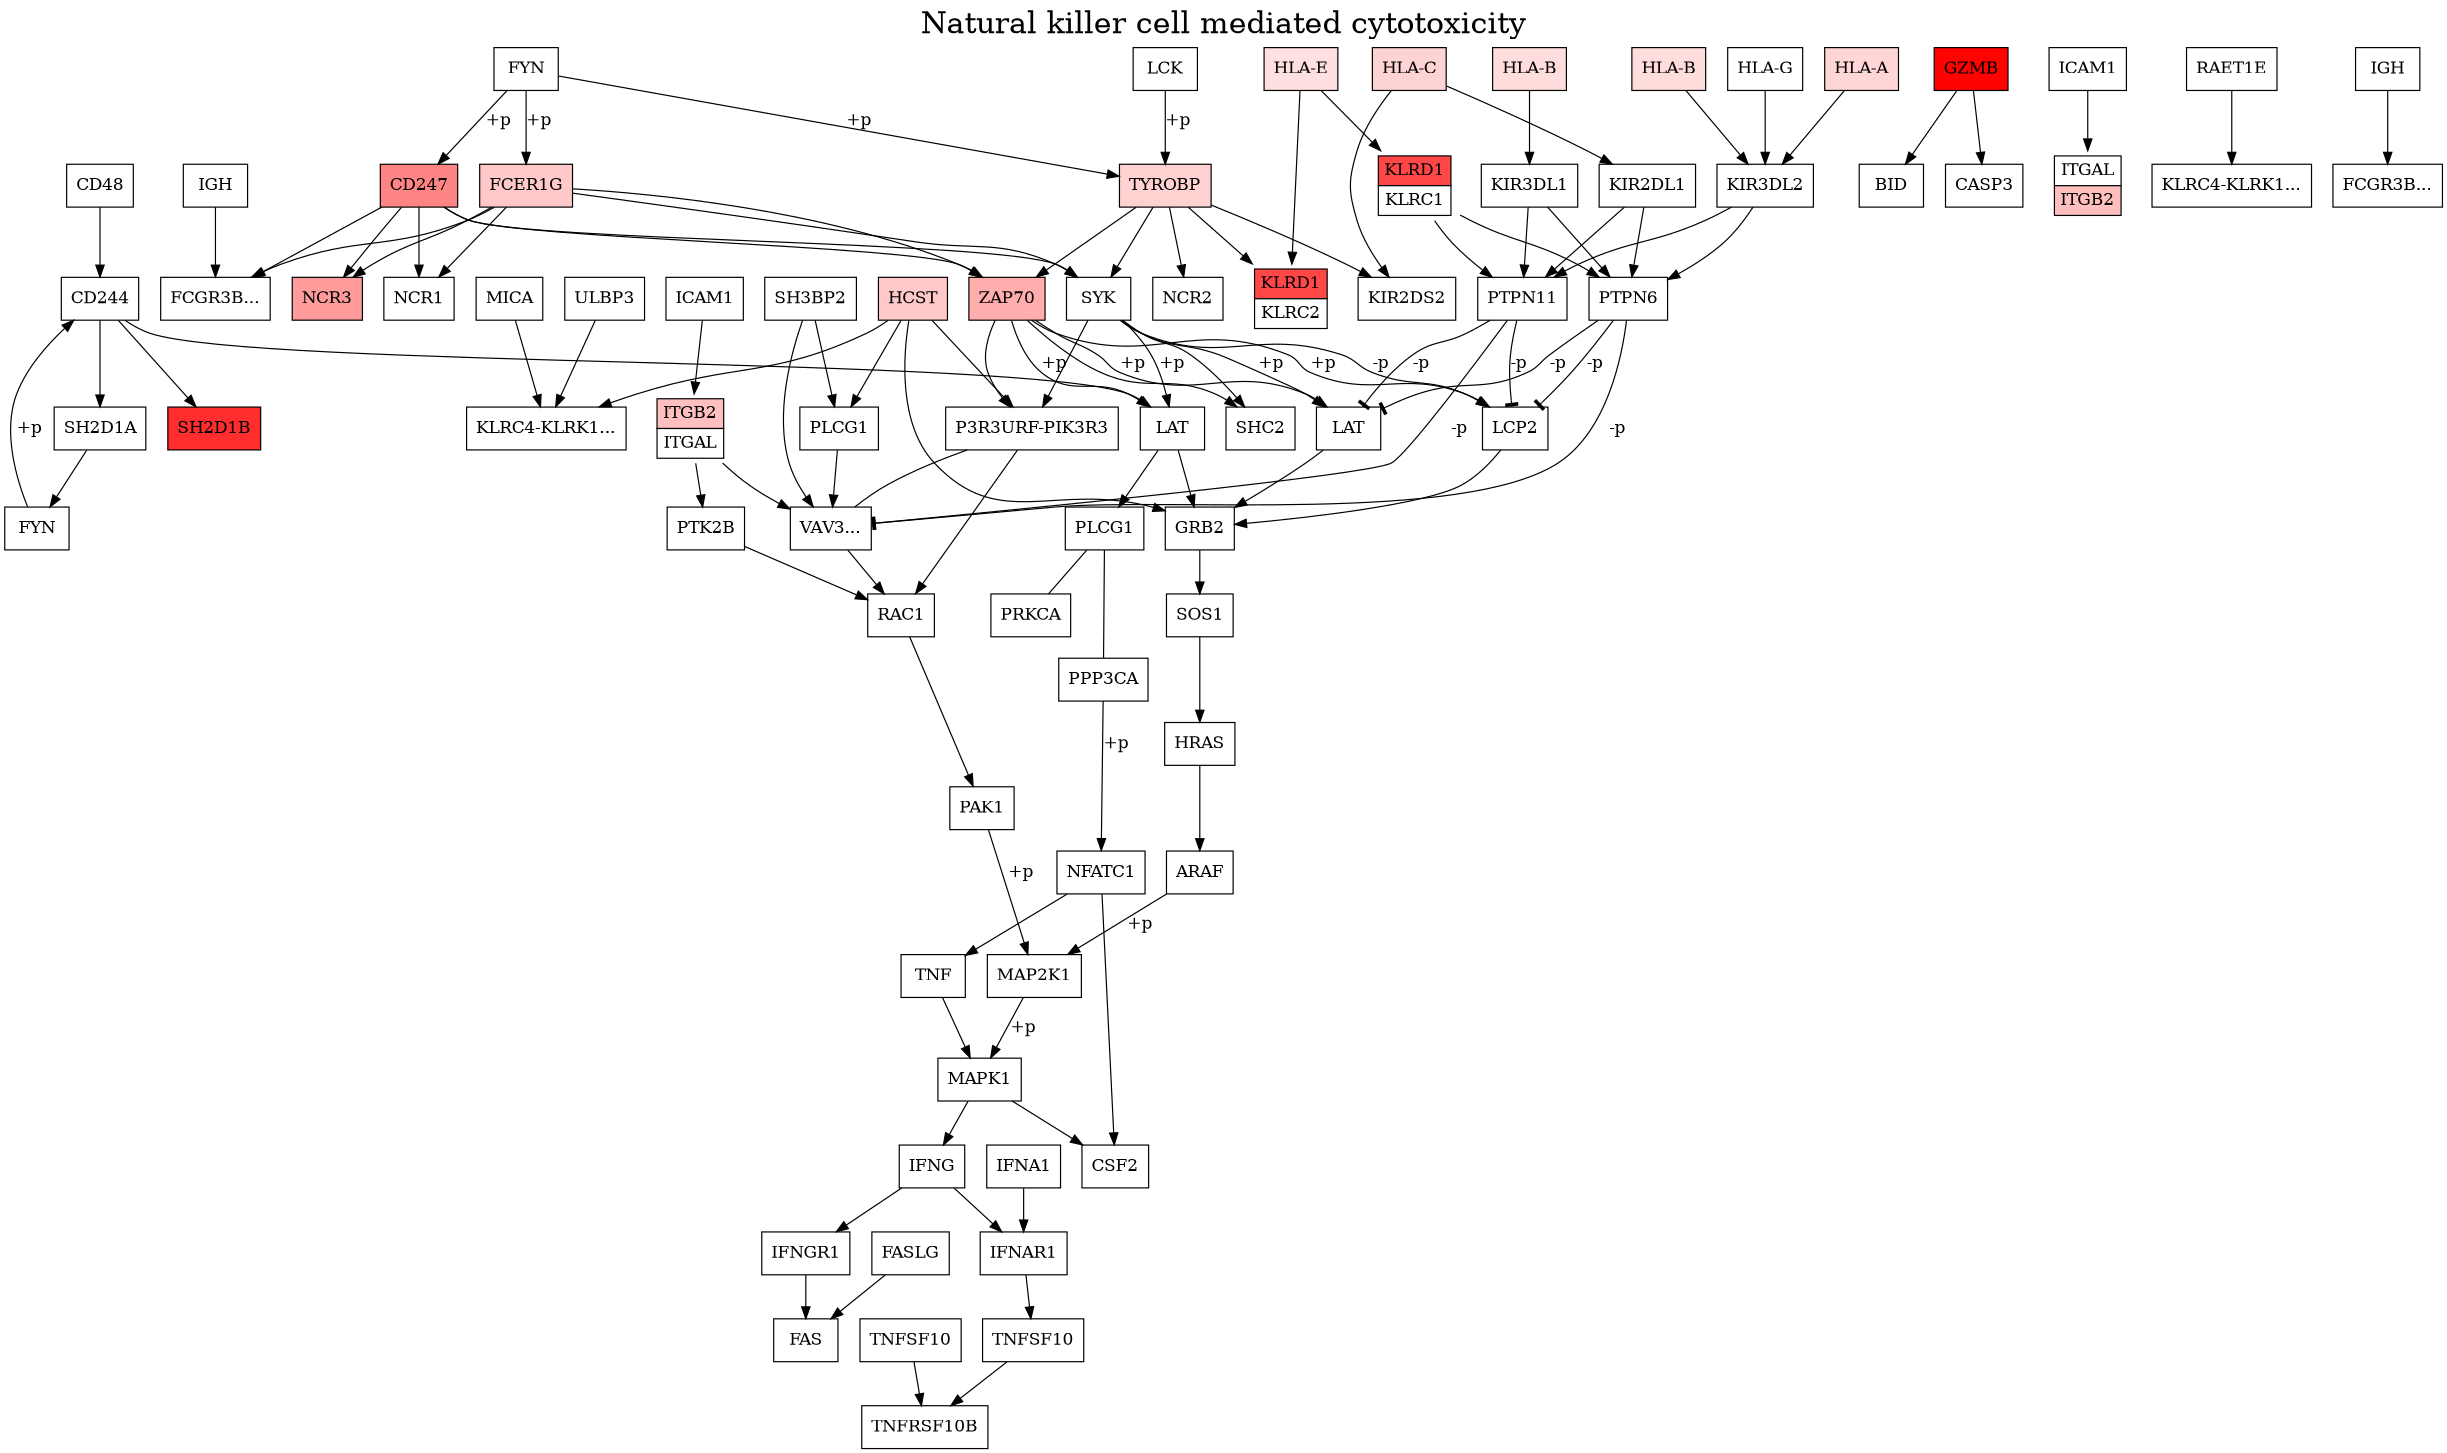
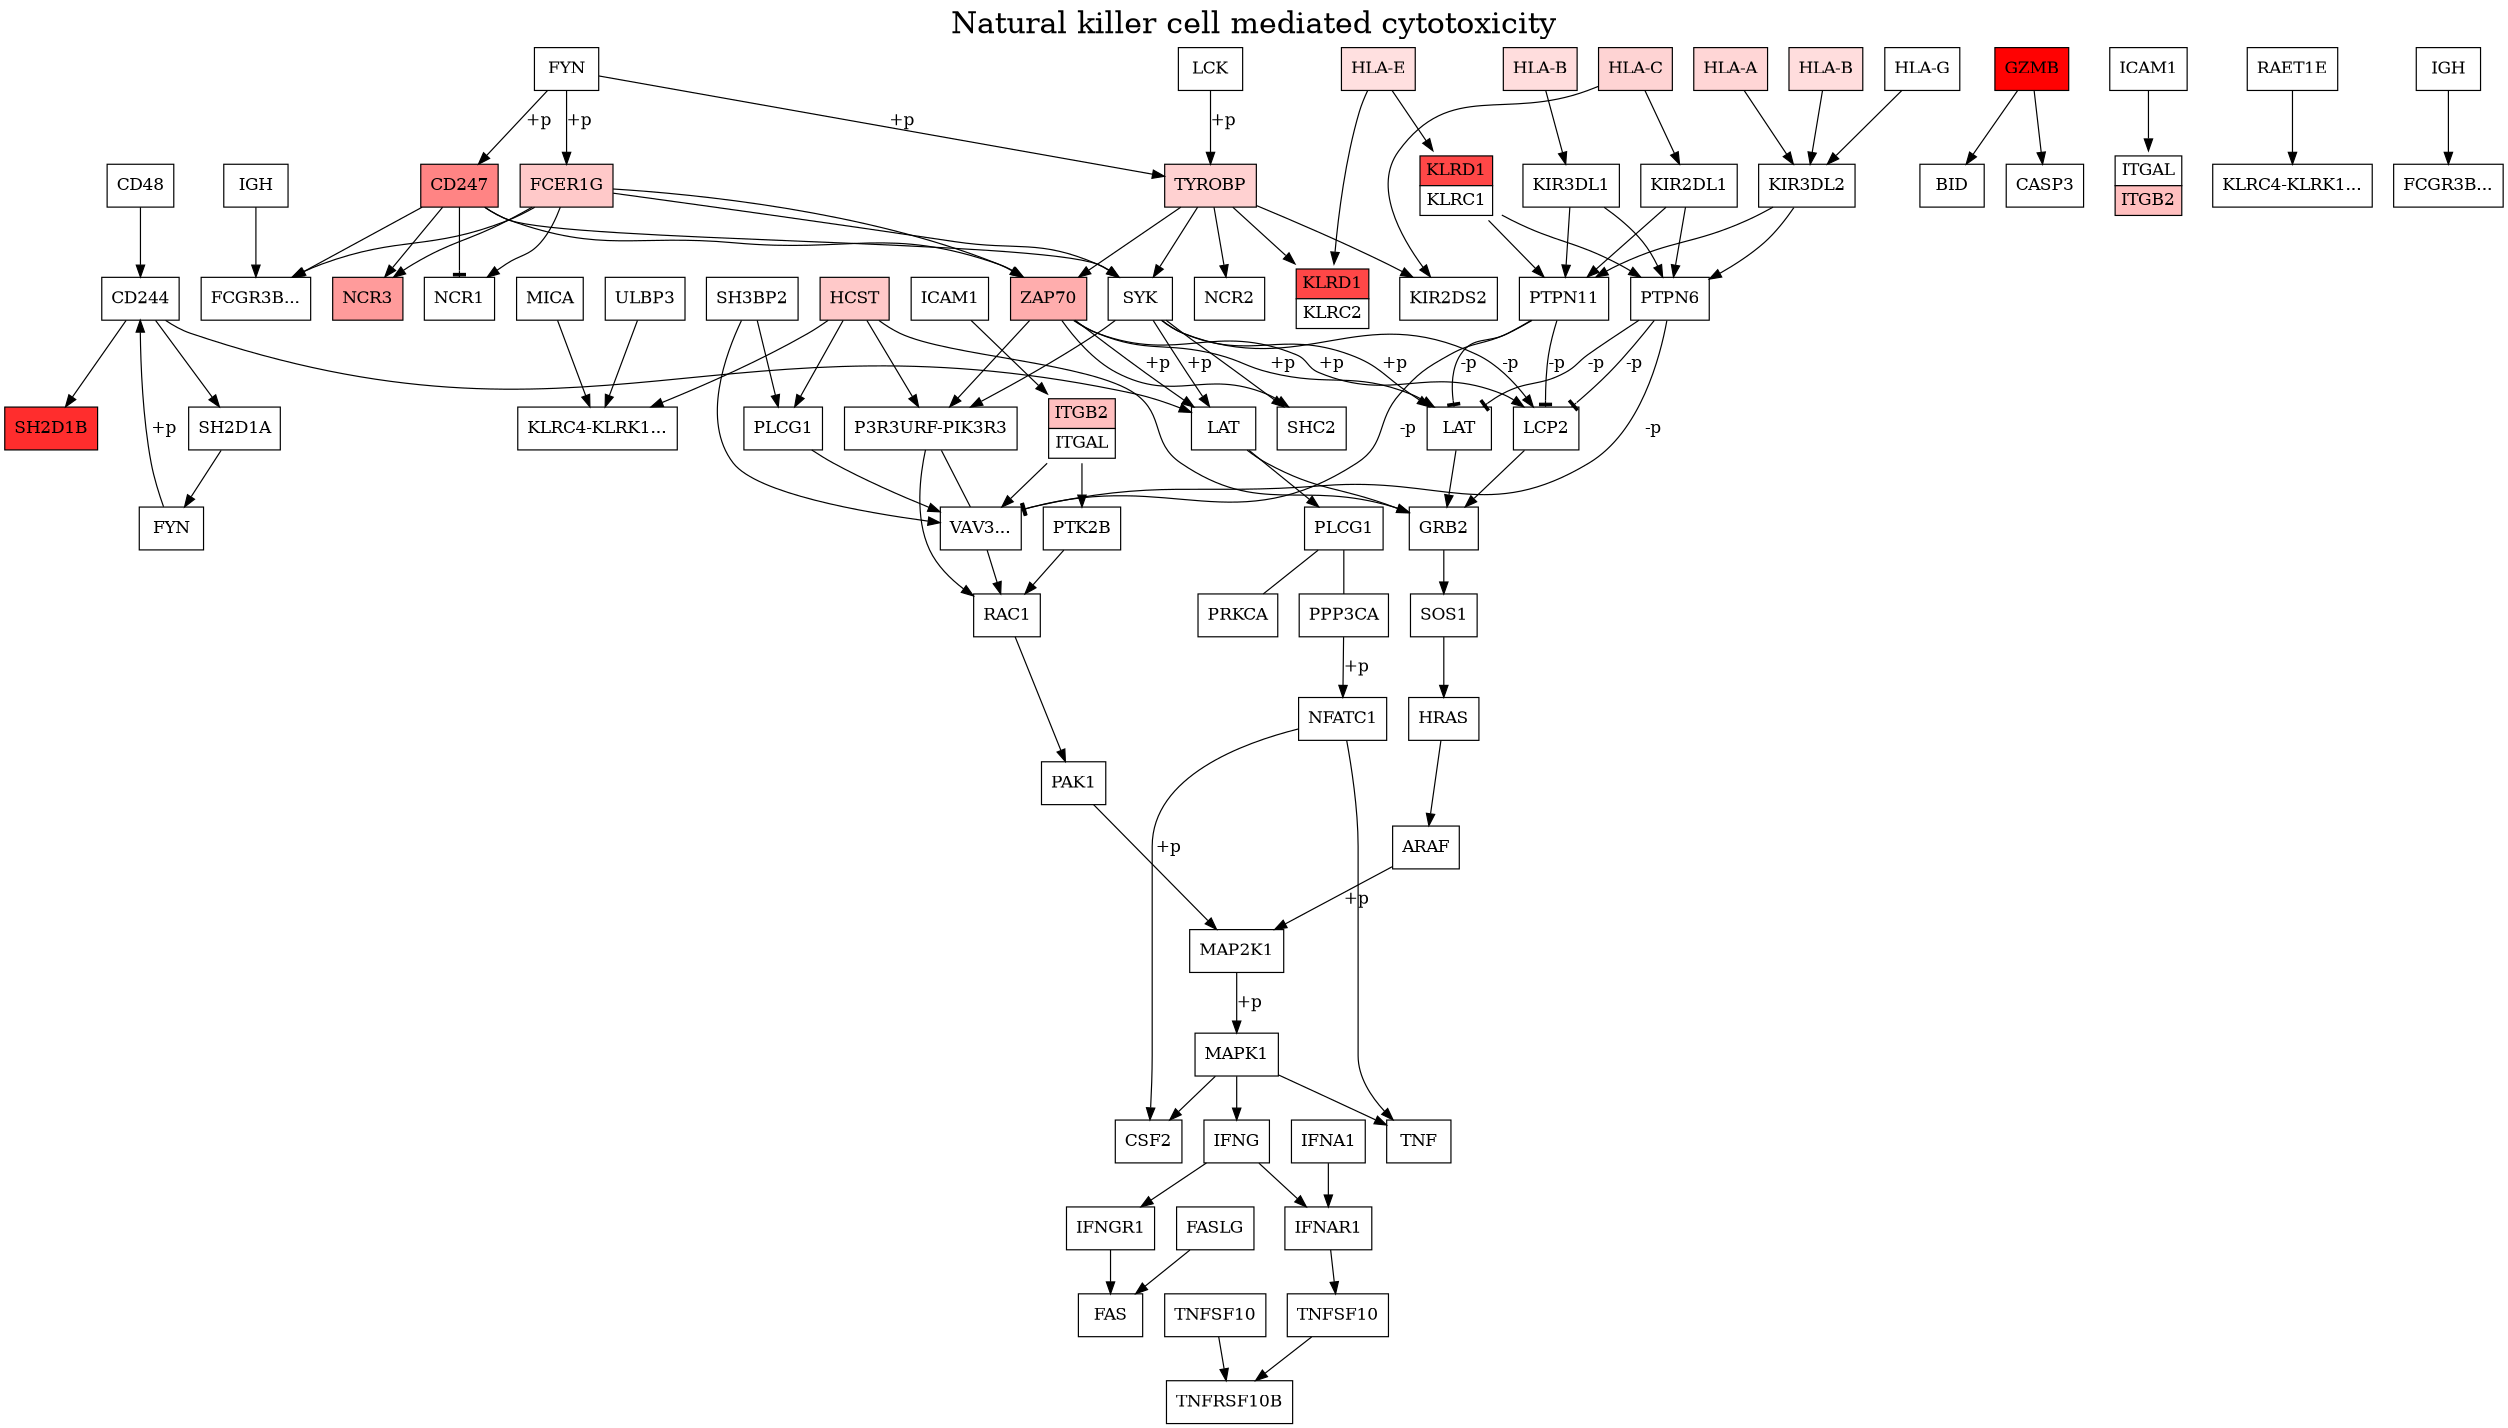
edge "CD247" -> "NCR1": arrowhead normal -> tee
edge "TNF" -> "MAPK1": reversed
